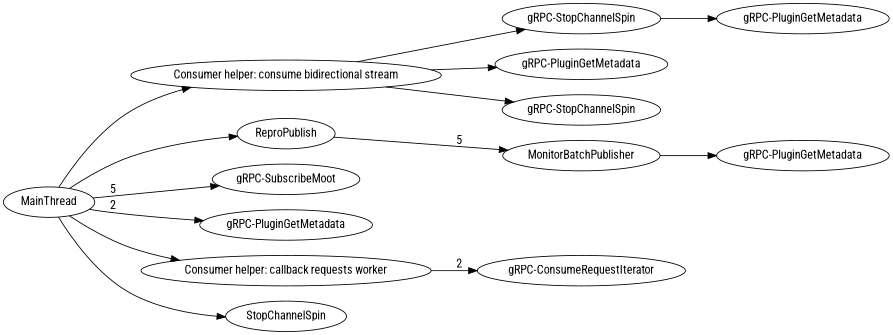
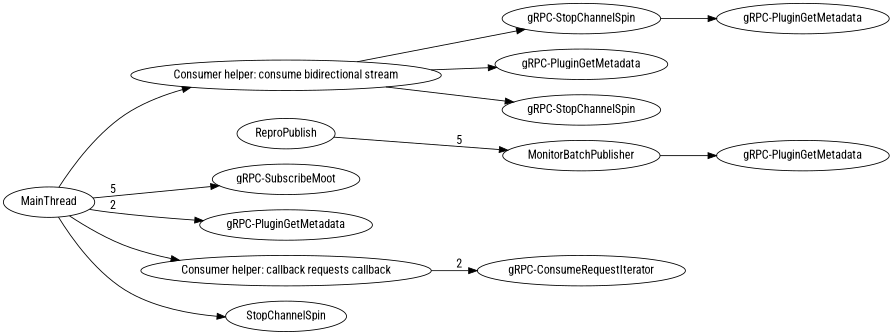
edge "MainThread" -> "ReproPublish": removed
node "Consumer helper: callback requests worker": label "Consumer helper: callback requests worker" -> "Consumer helper: callback requests callback"
